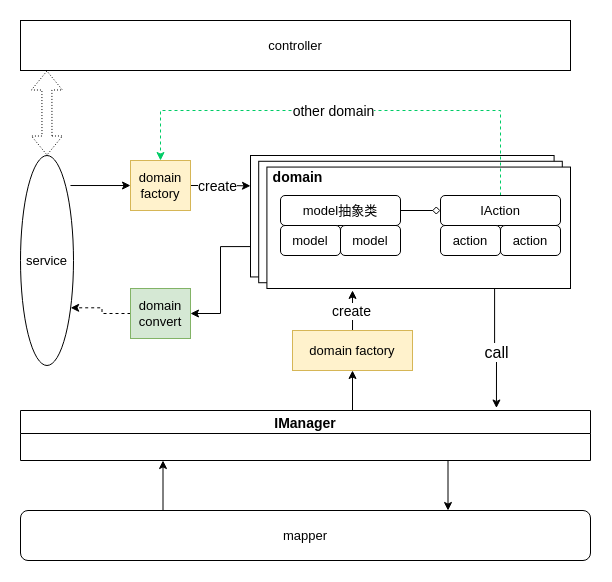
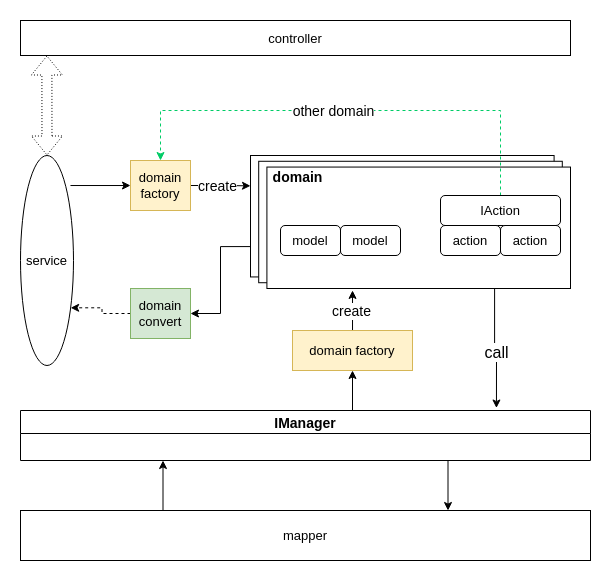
node "controller": size 550x50 -> 550x35
node "model抽象类": removed
edge "model抽象类" -> "IAction": removed
node "mapper": shape rounded rectangle -> rectangle
